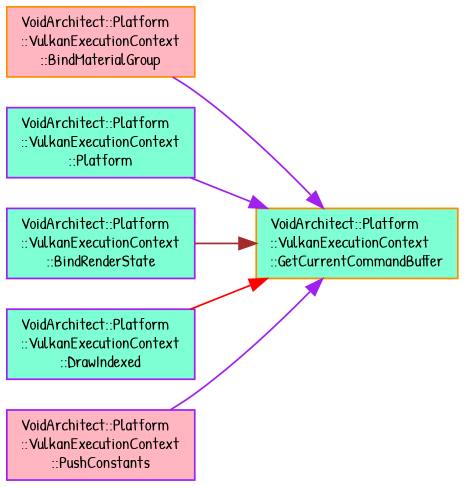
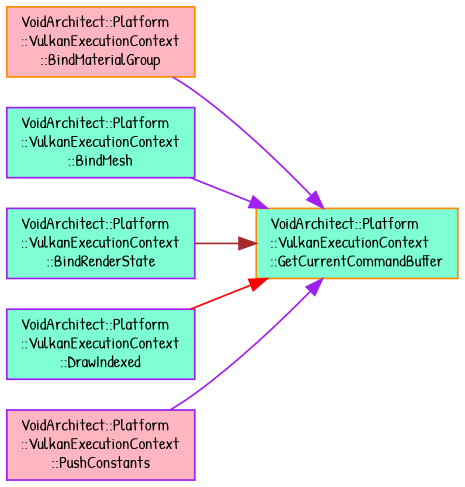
node "VoidArchitect::Platform ::VulkanExecutionContext ::Platform": label "VoidArchitect::Platform ::VulkanExecutionContext ::Platform" -> "VoidArchitect::Platform ::VulkanExecutionContext ::BindMesh"
